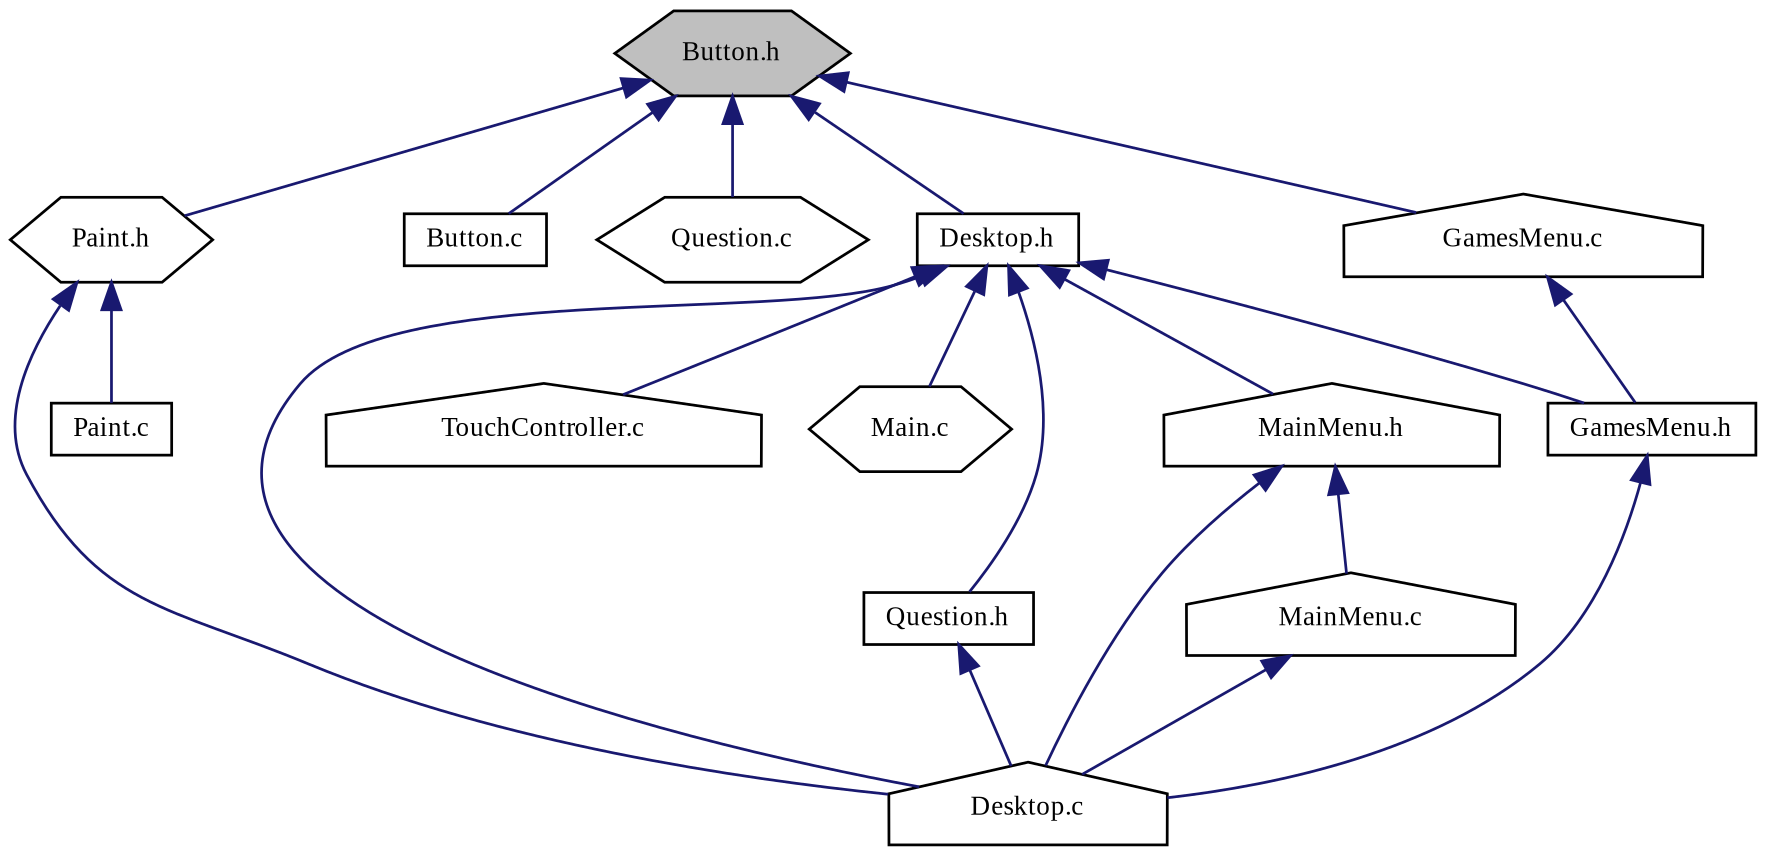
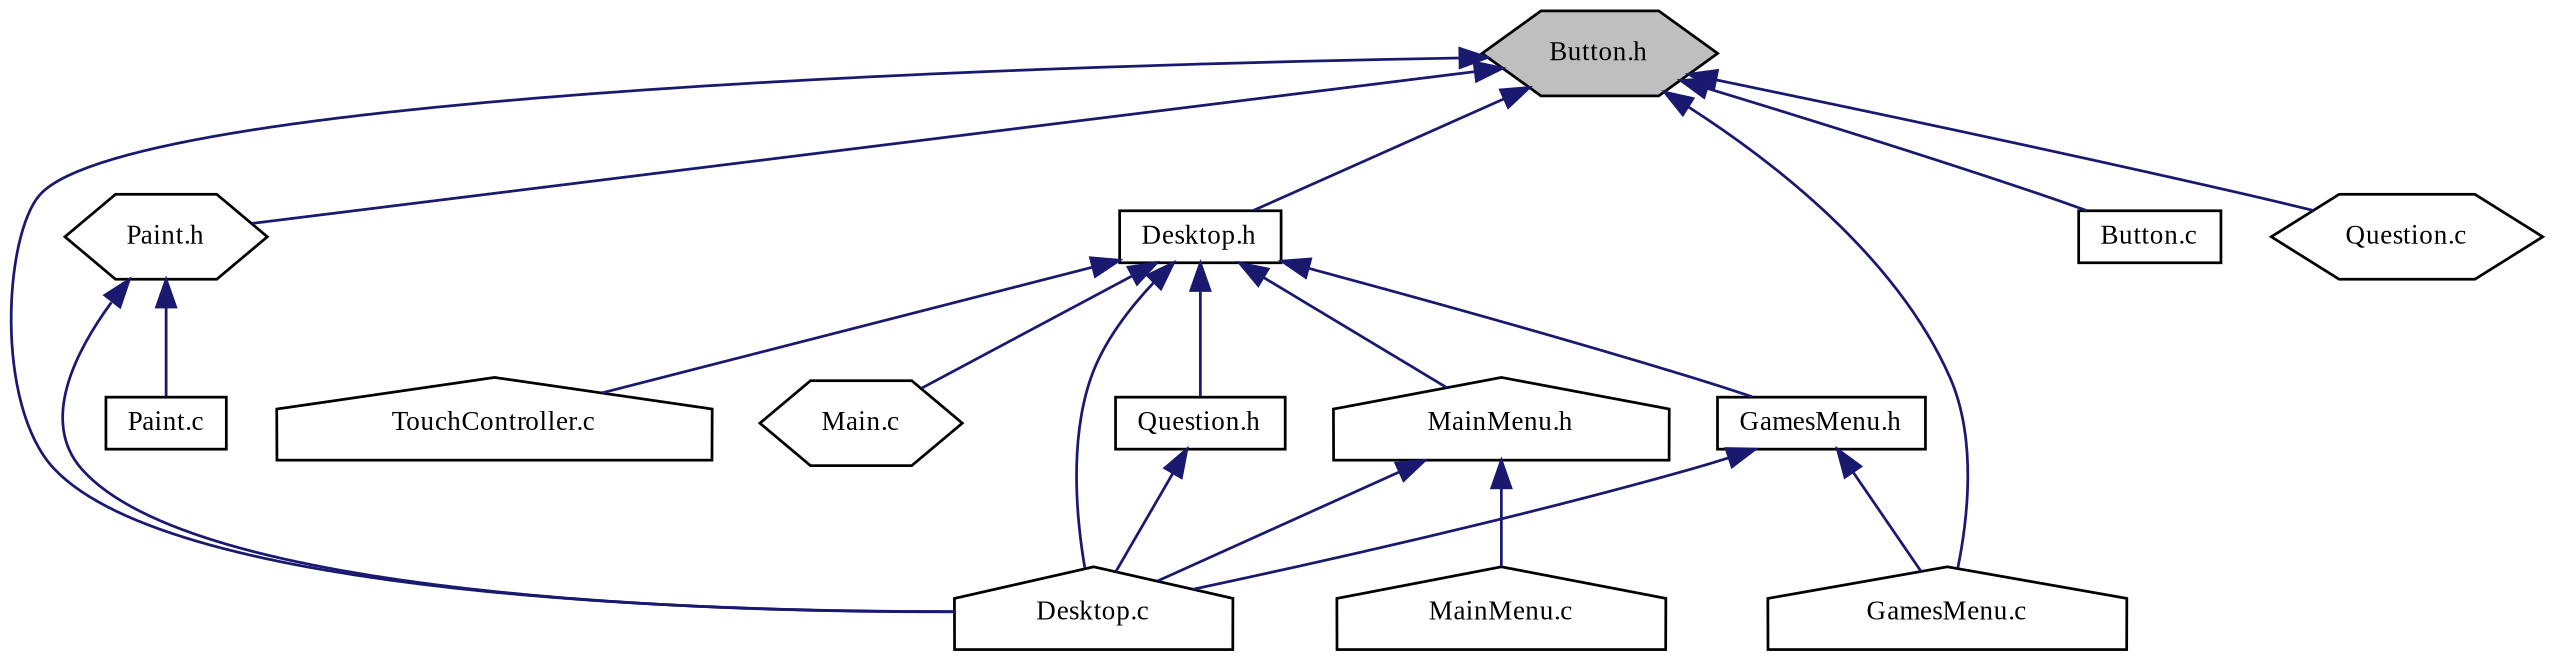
edge "GamesMenu.h" -> "GamesMenu.c": reversed
edge "Desktop.c" -> "MainMenu.c": now "Desktop.c" -> "Button.h"
